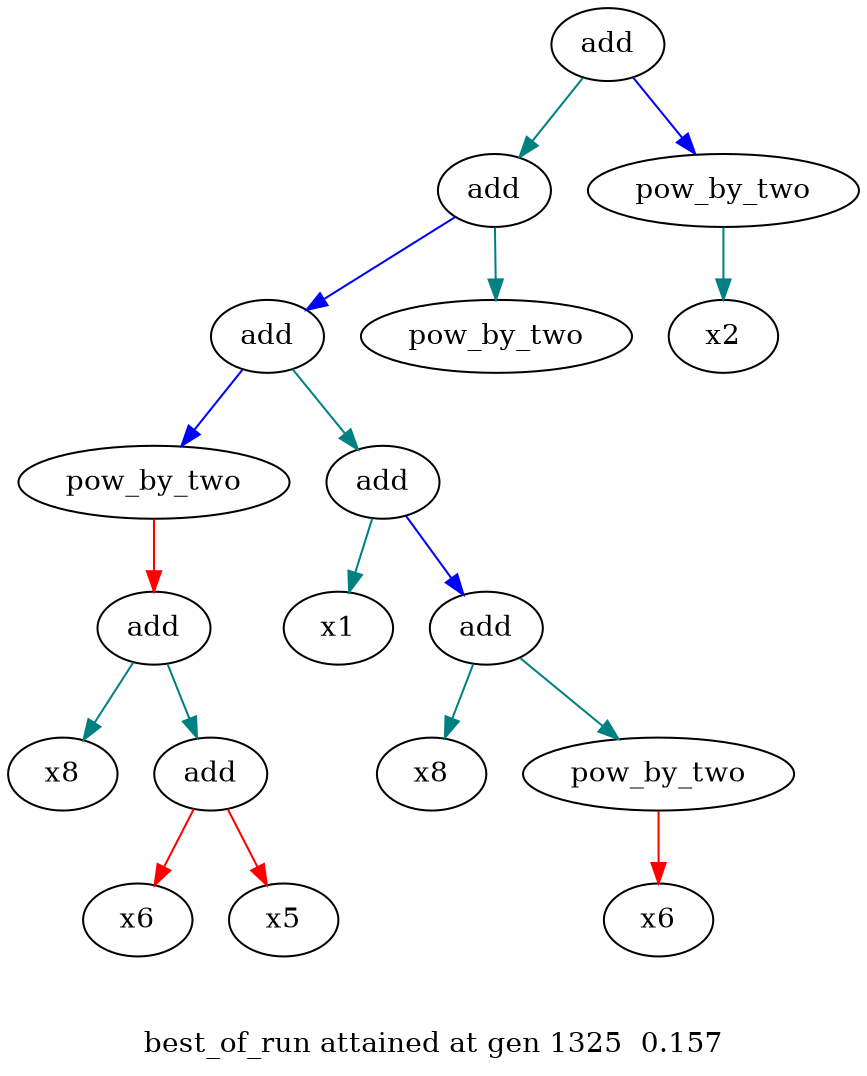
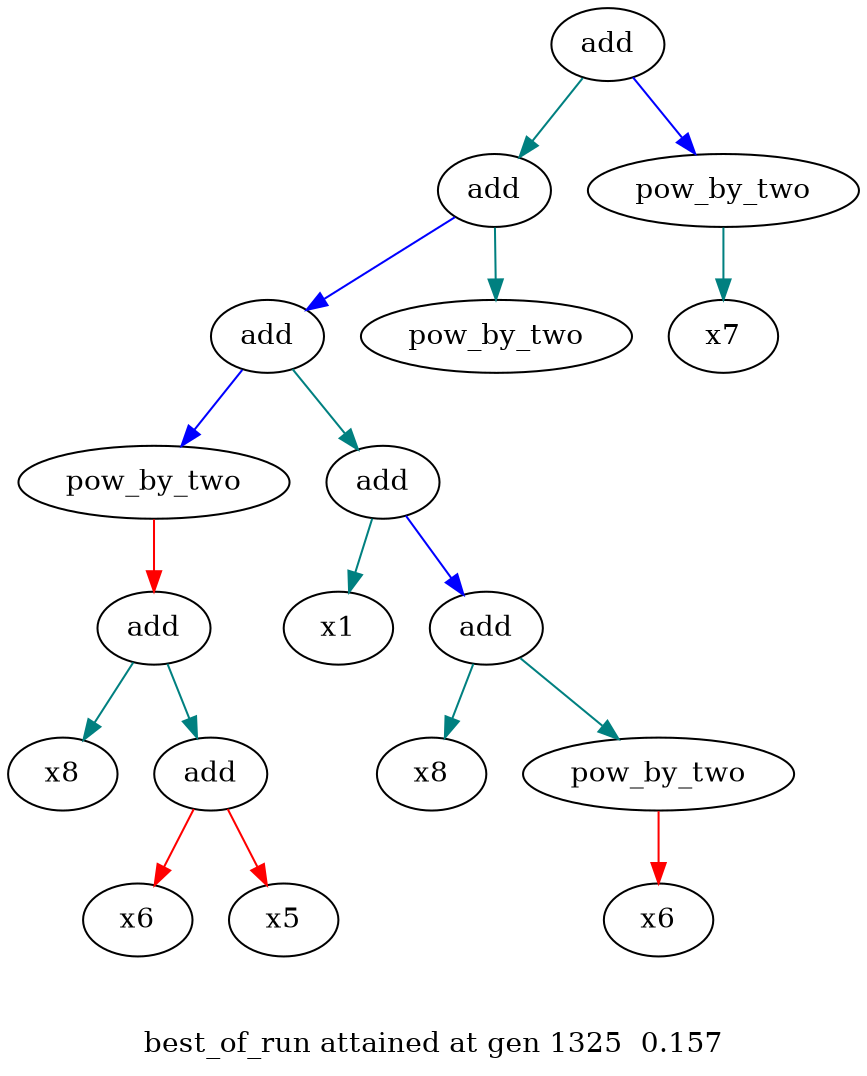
node "x2": label "x2" -> "x7"
